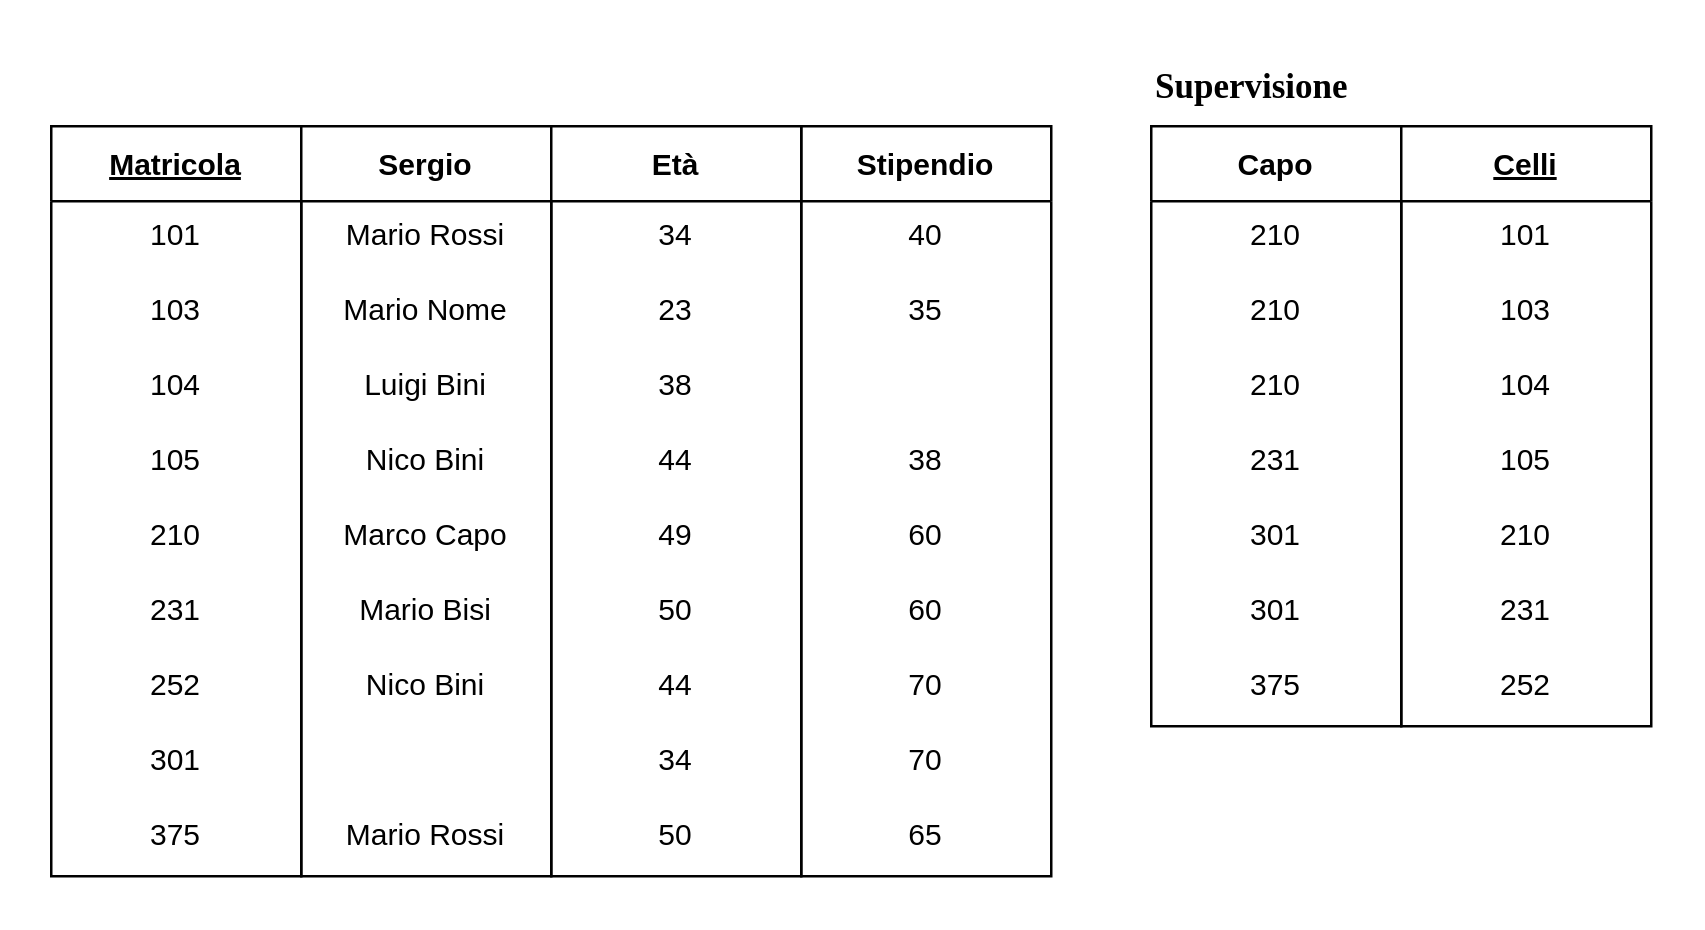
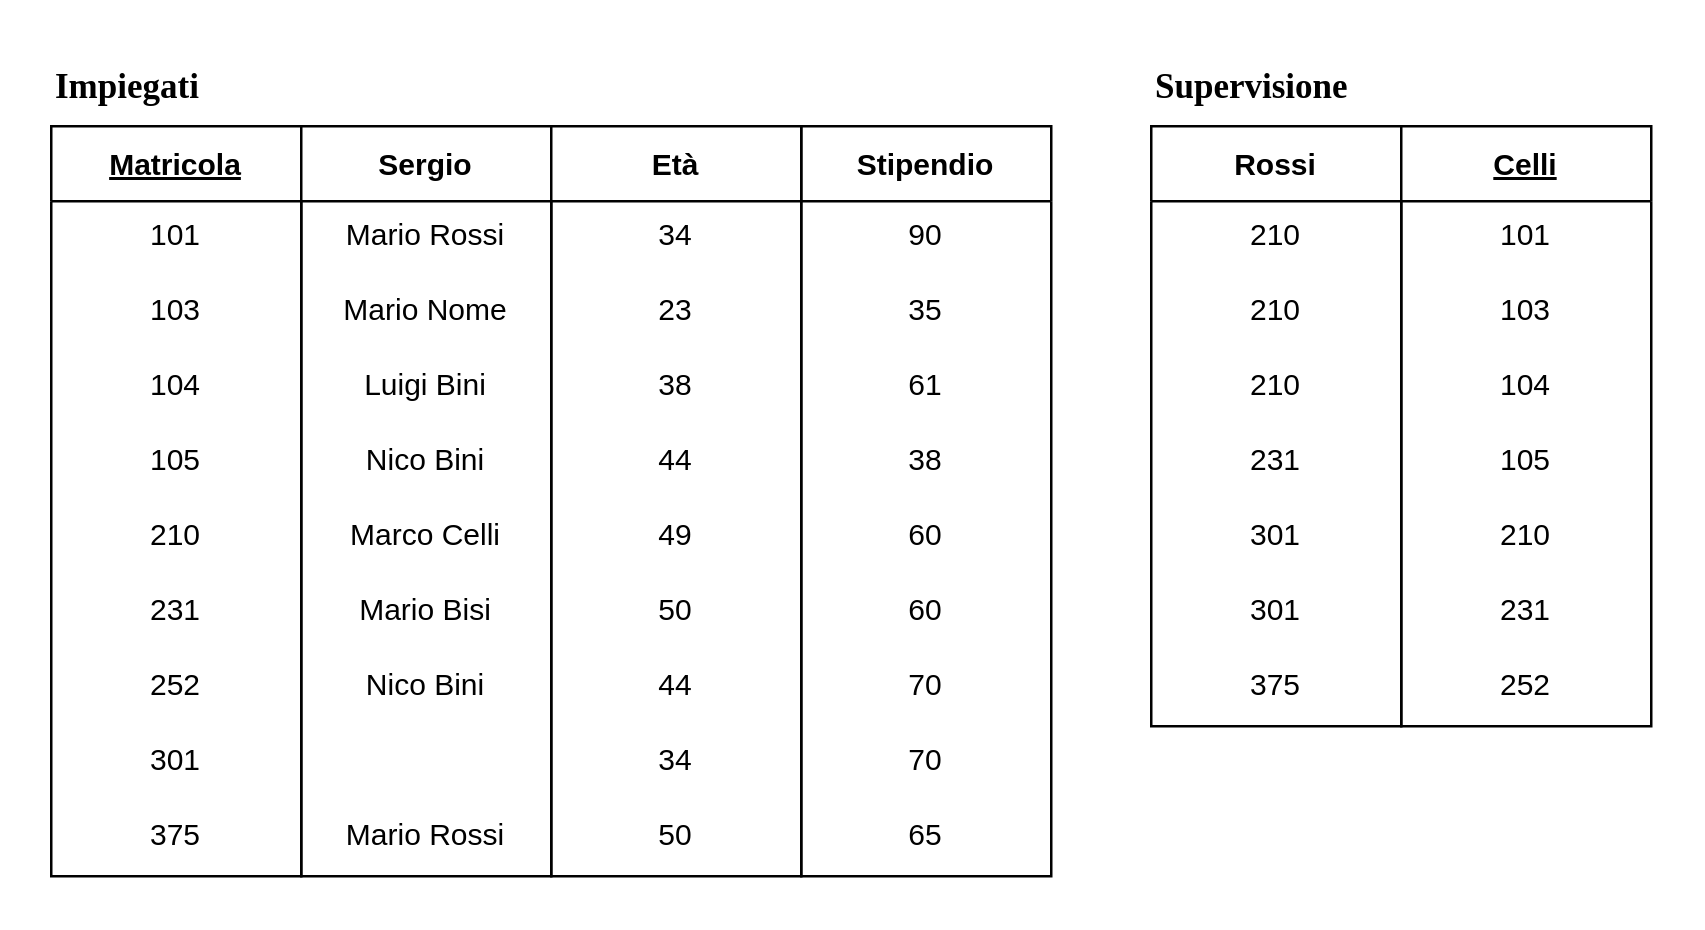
node "Impiegati": added
node "Capo": label "Capo" -> "Rossi"
node "40": label "40" -> "90"
node "61": added
node "Marco Capo": label "Marco Capo" -> "Marco Celli"
